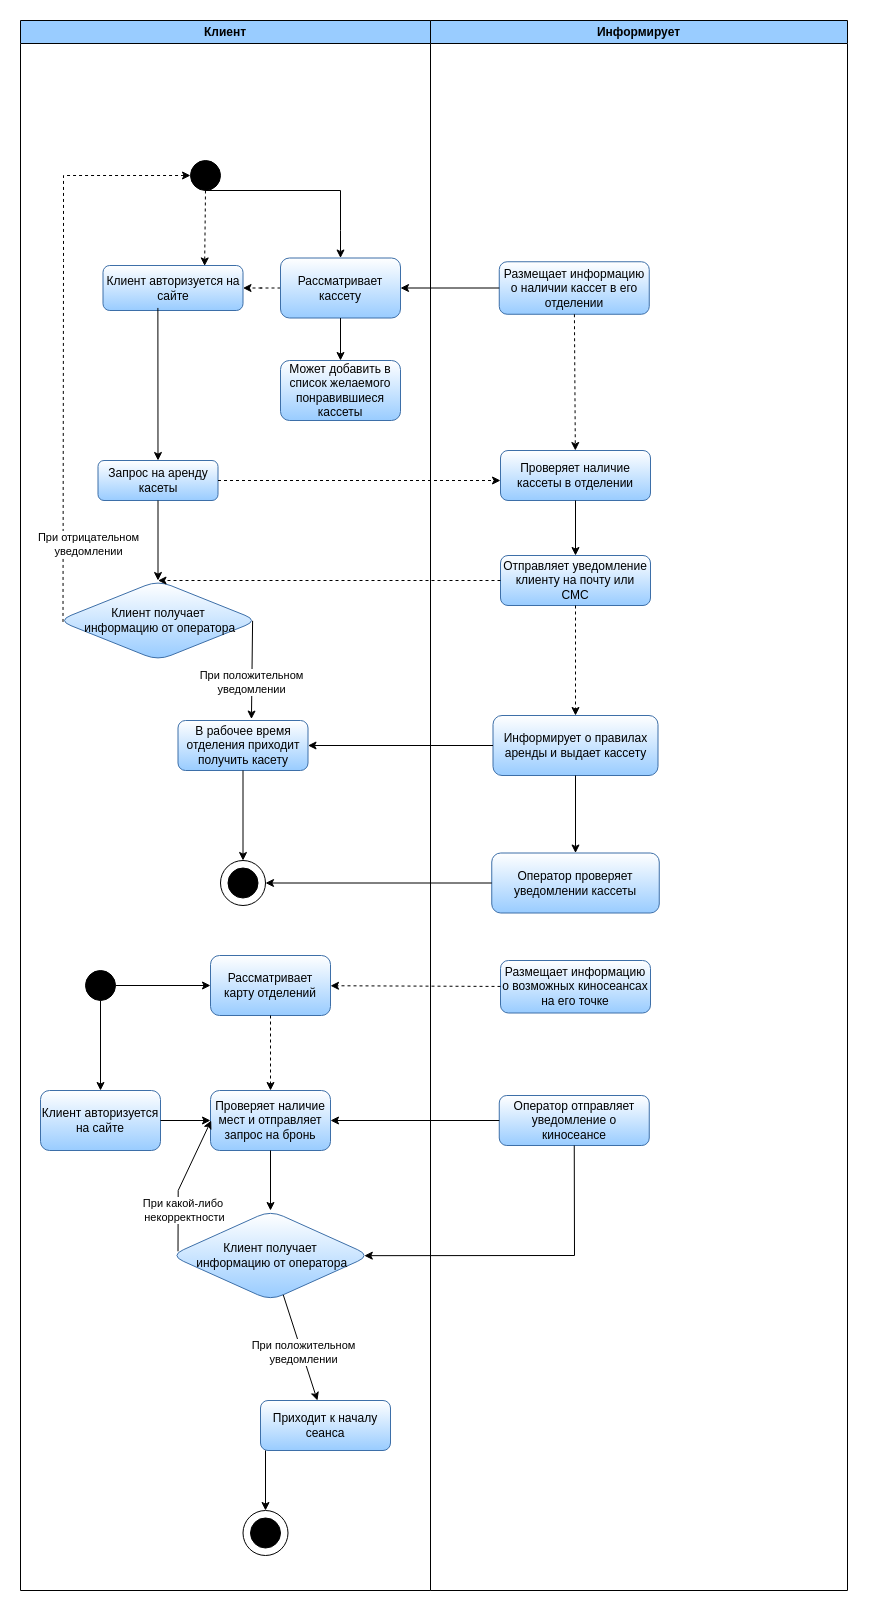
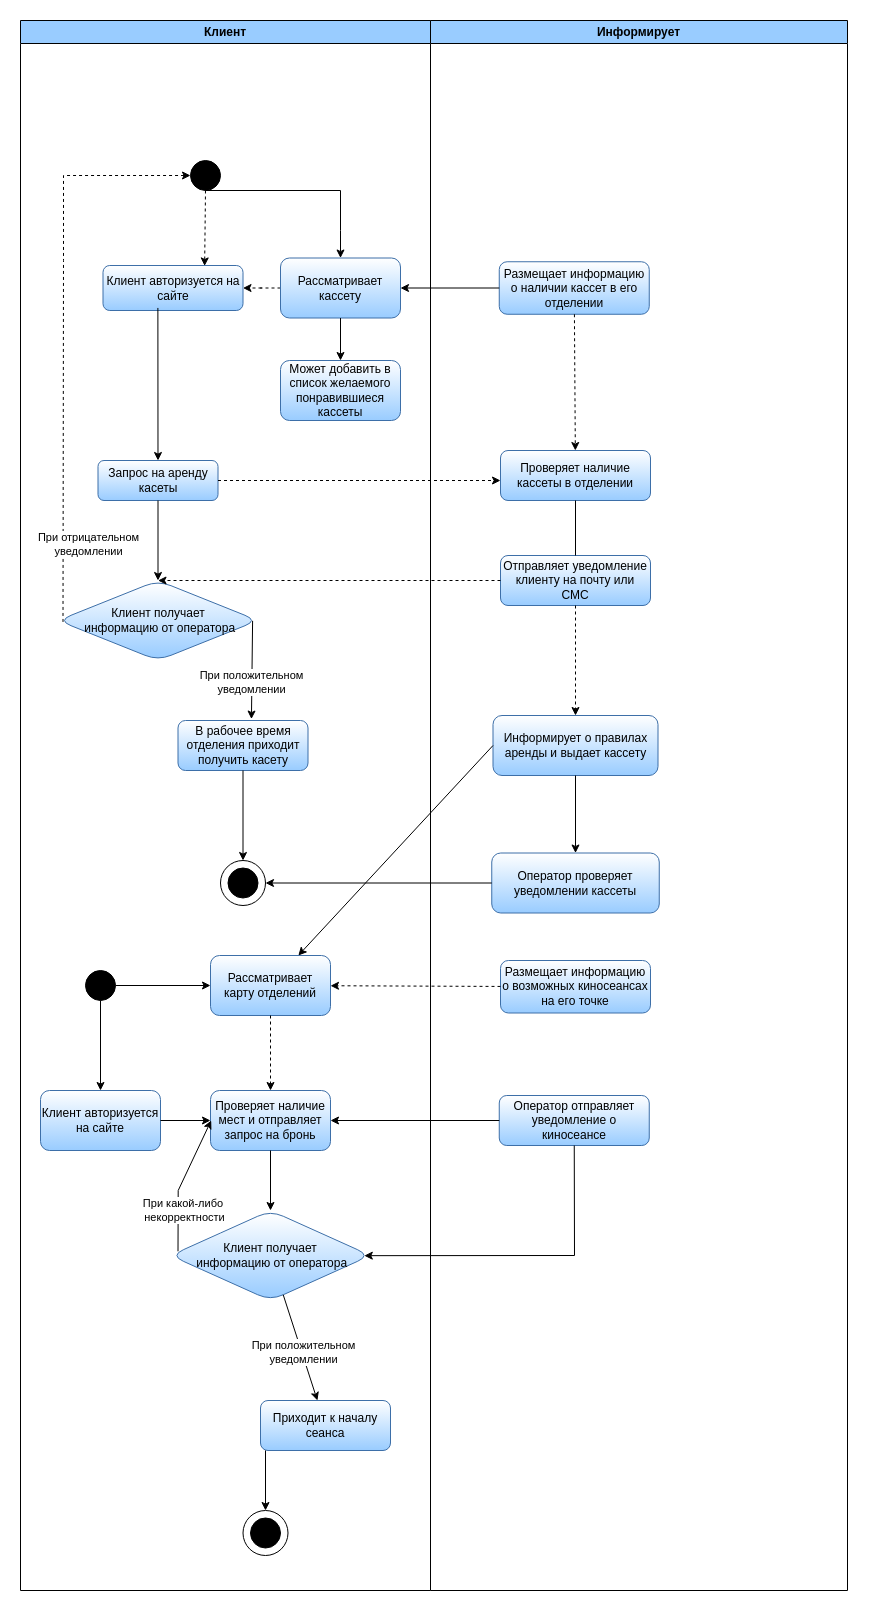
edge "Проверяет наличие кассеты в отделении" -> "Отправляет уведомление клиенту на почту или СМС": arrowhead classic -> none
edge "Информирует о правилах аренды и выдает кассету" -> "В рабочее время отделения приходит получить касету": now "Информирует о правилах аренды и выдает кассету" -> "Рассматривает карту отделений"
